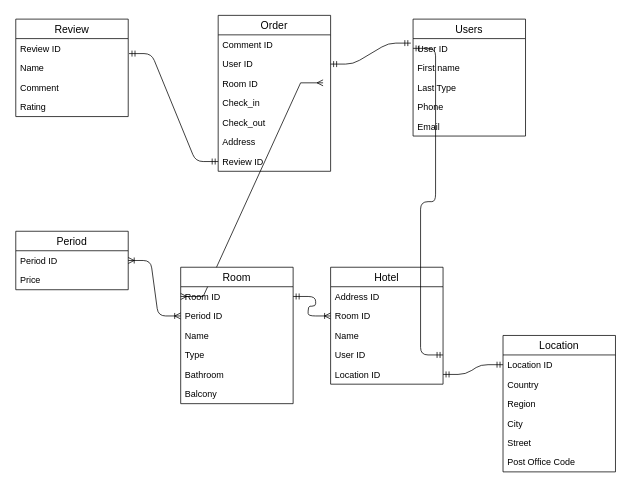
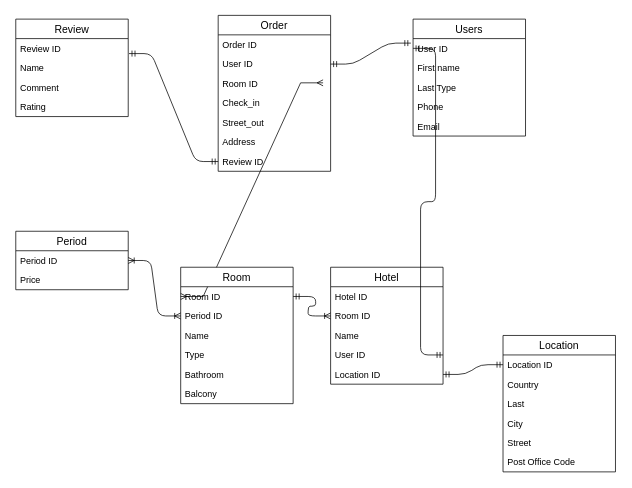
node "Comment ID": label "Comment ID" -> "Order ID"
node "Check_out": label "Check_out" -> "Street_out"
node "Address ID": label "Address ID" -> "Hotel ID"
node "Region": label "Region" -> "Last"
